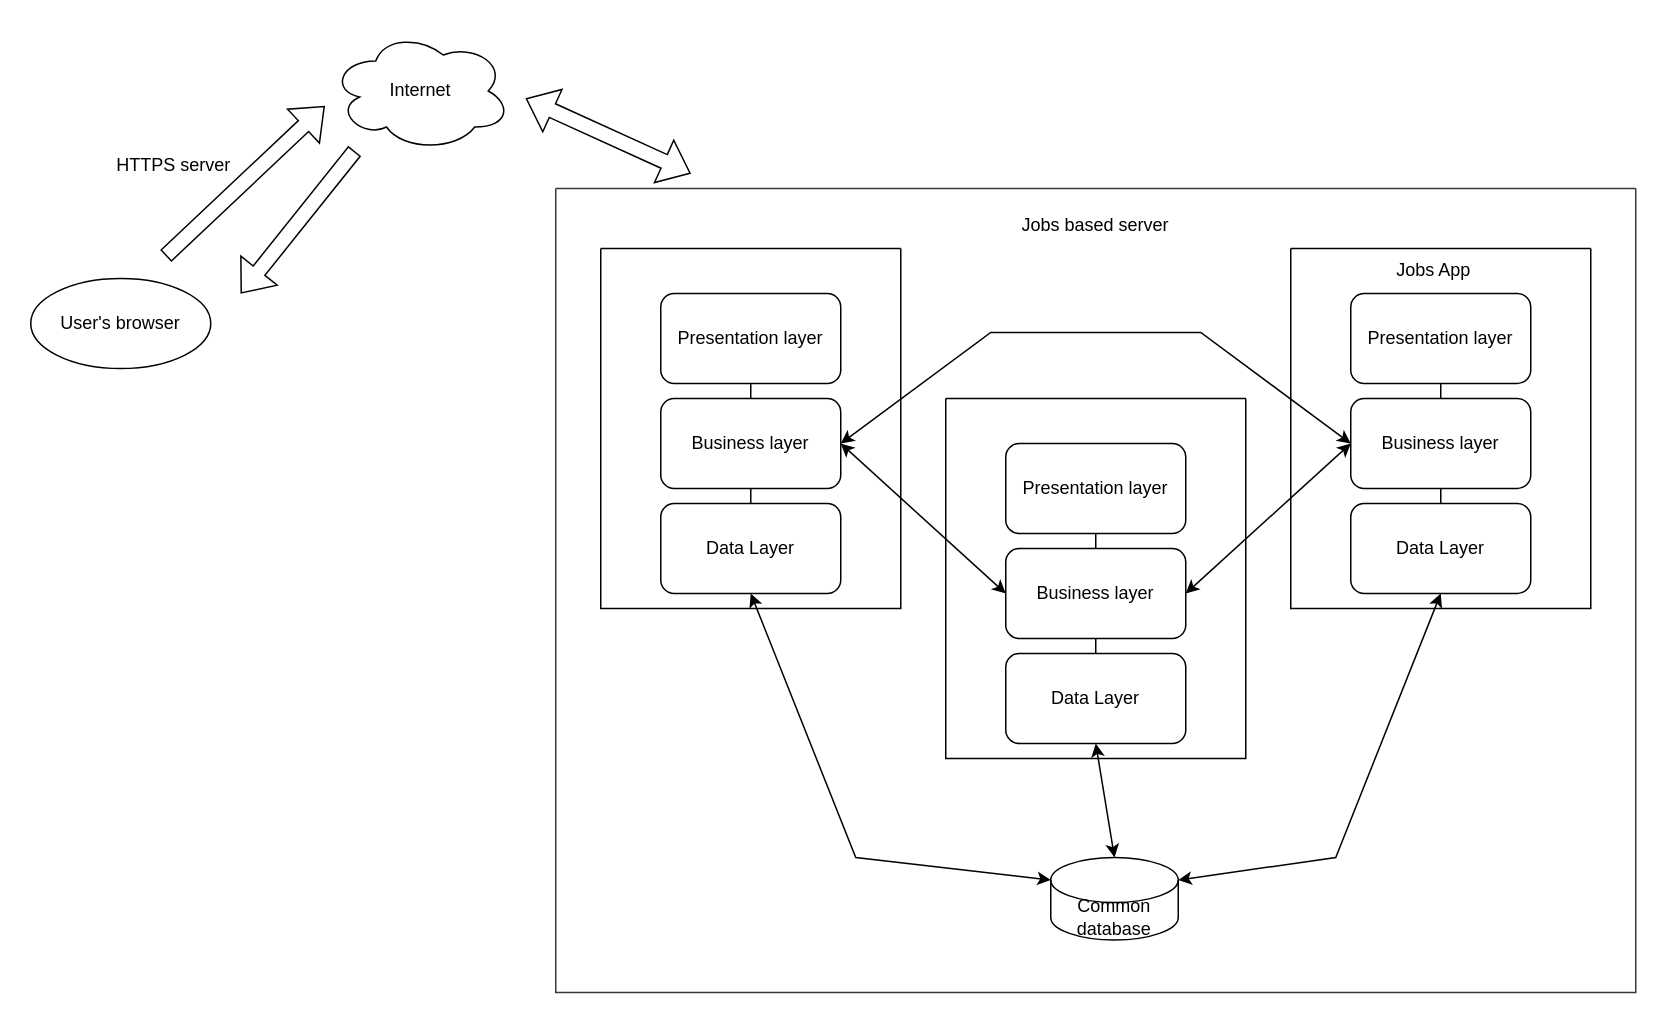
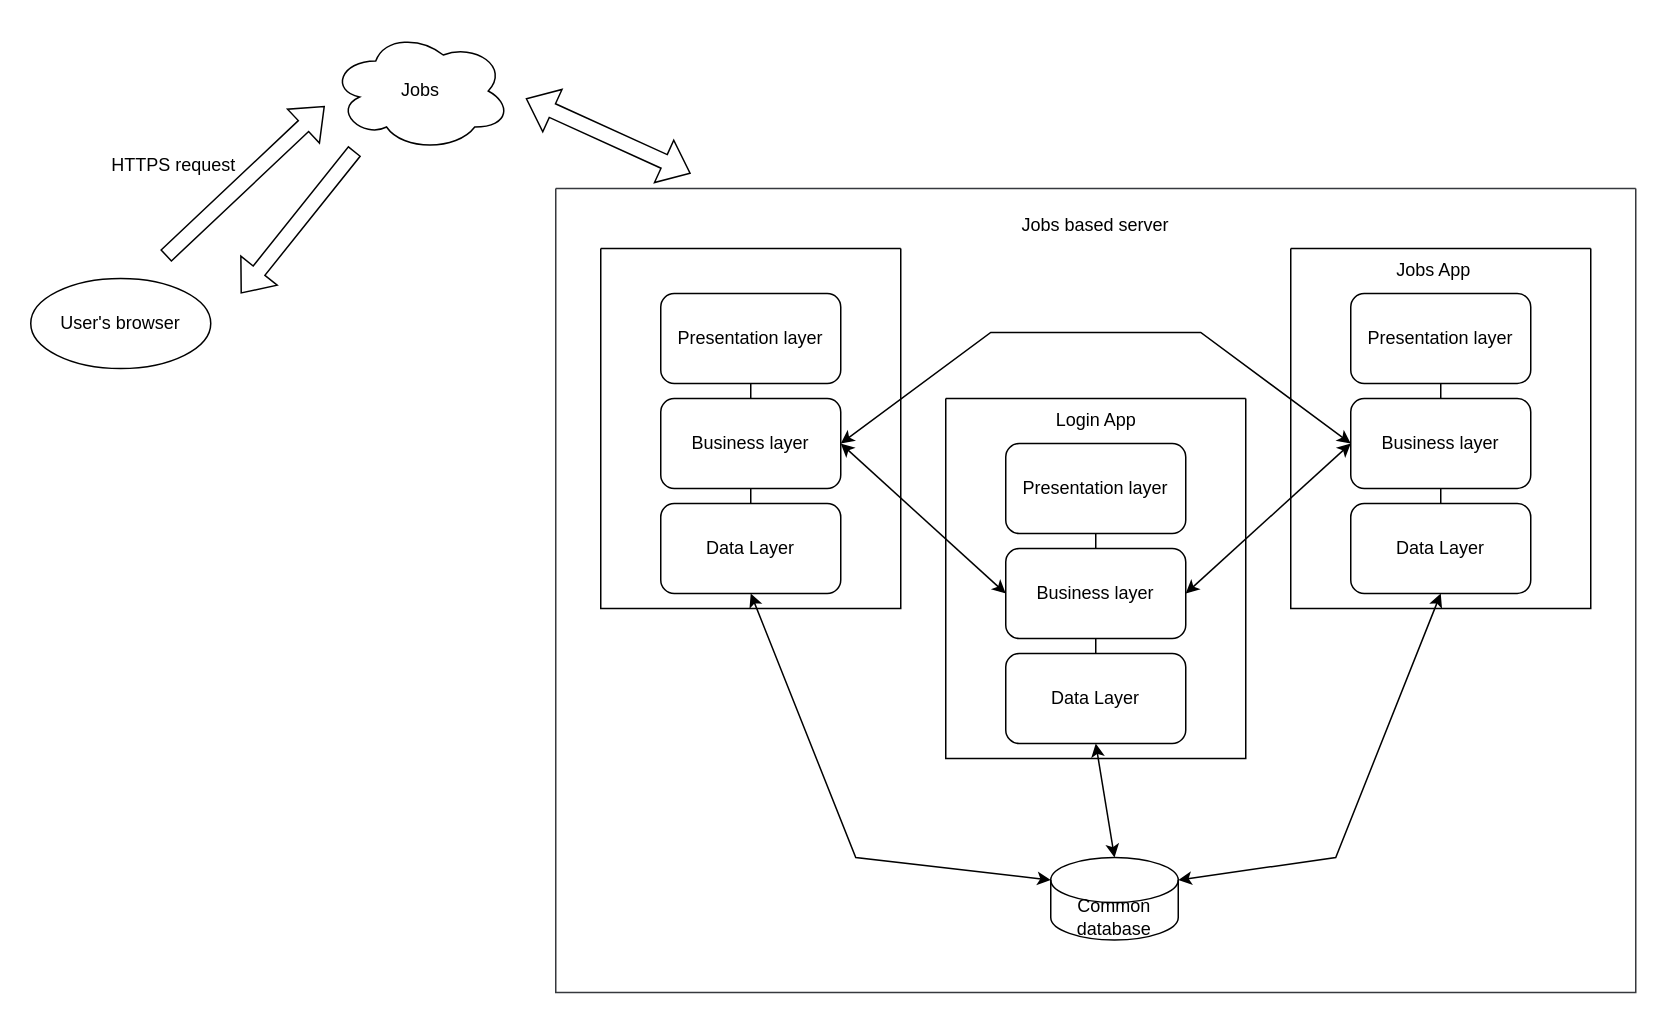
node "Internet": label "Internet" -> "Jobs"
node "HTTPS server": label "HTTPS server" -> "HTTPS request"
node "Login App": added
